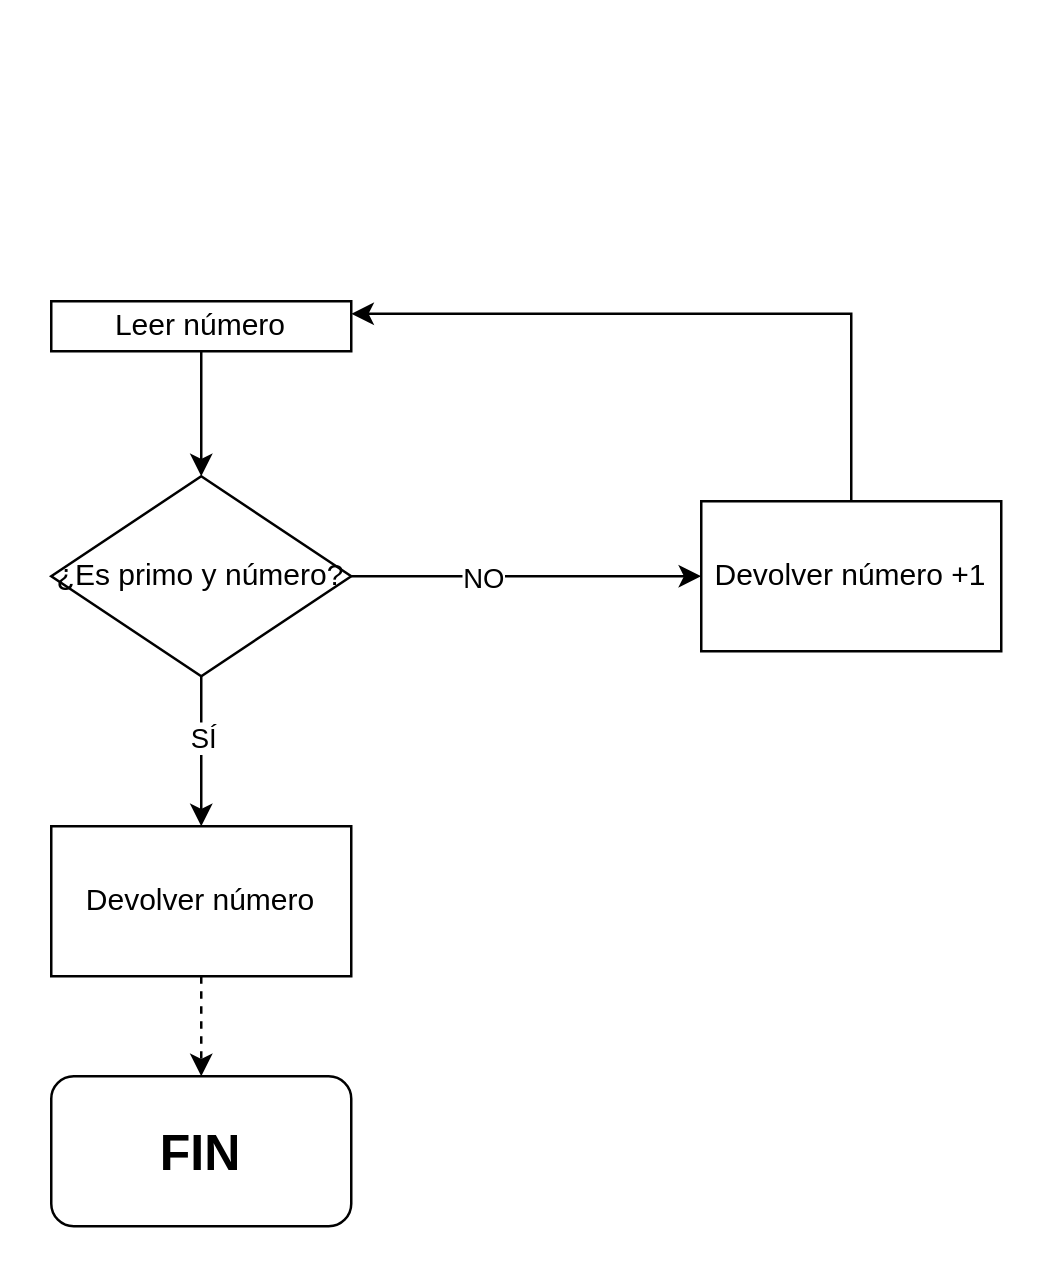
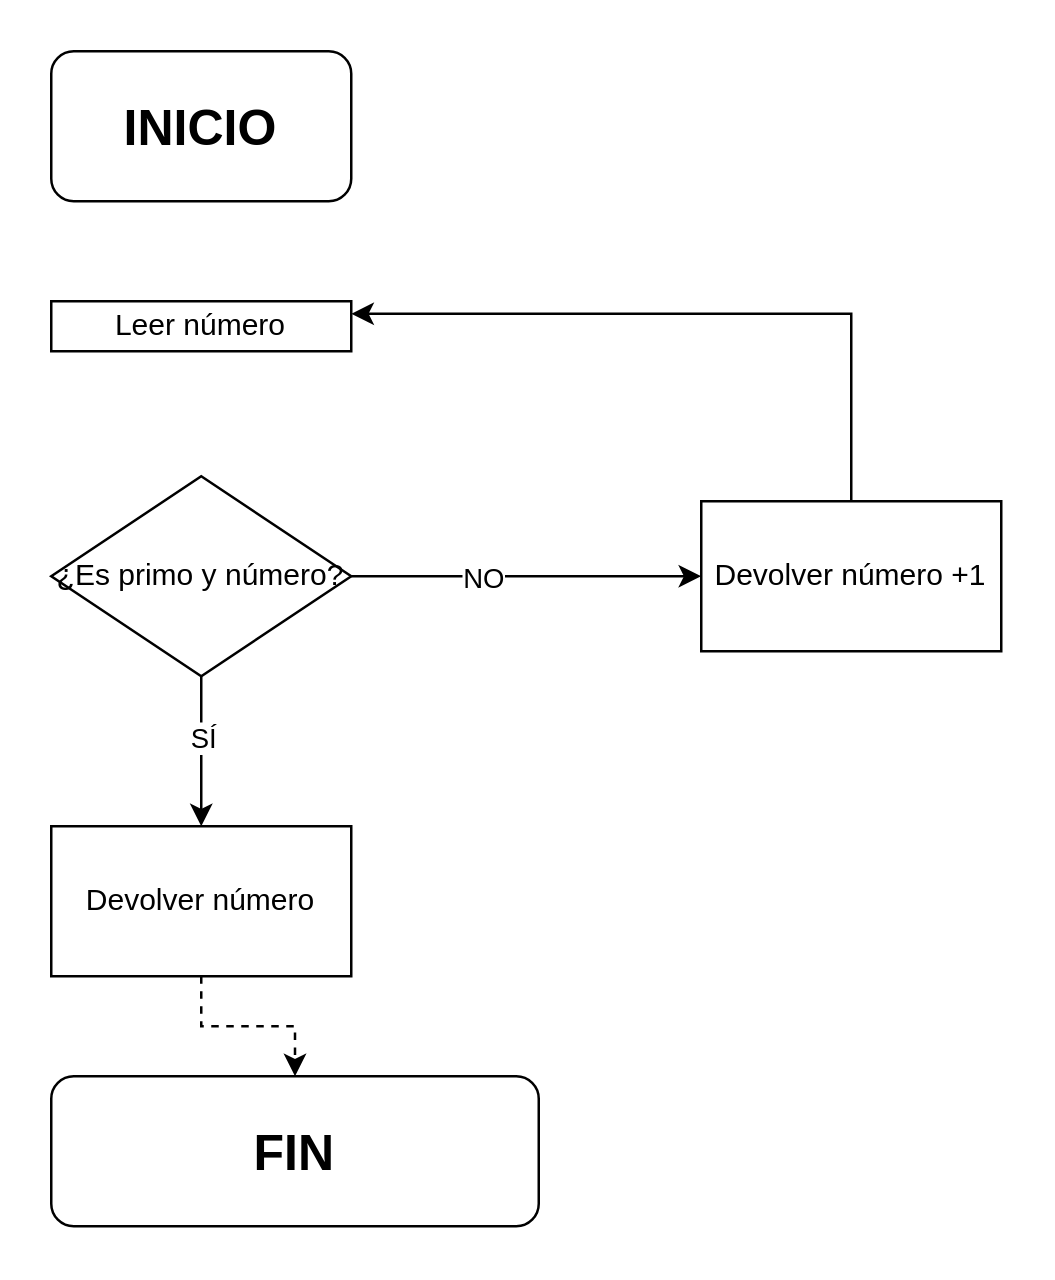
node "INICIO": added
edge "Leer número" -> "¿Es primo y número?": removed
node "FIN": size 300x150 -> 488x150
